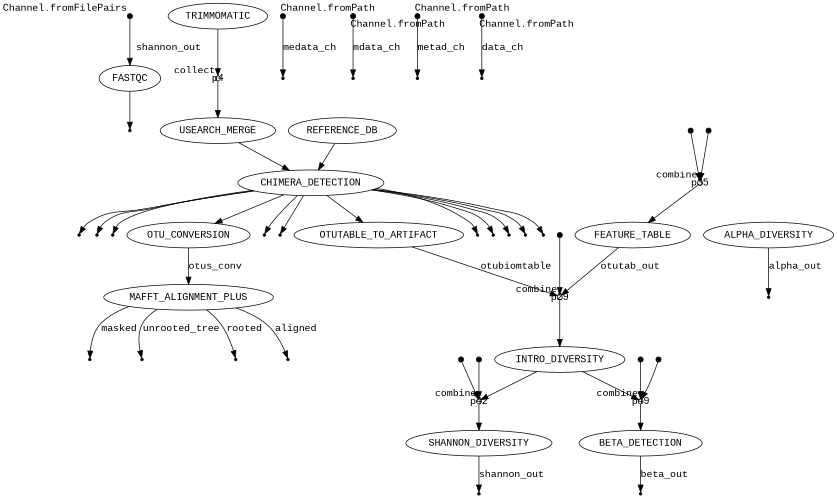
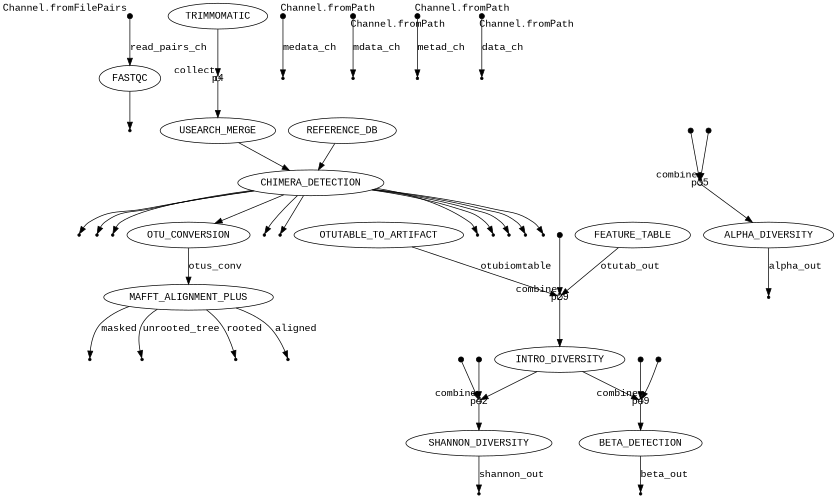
edge "Channel.fromFilePairs" -> "FASTQC": label "shannon_out" -> "read_pairs_ch"
edge "p35 combine" -> "FEATURE_TABLE": now "p35 combine" -> "ALPHA_DIVERSITY"
edge "CHIMERA_DETECTION" -> "OTUTABLE_TO_ARTIFACT": removed
